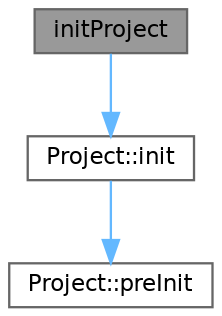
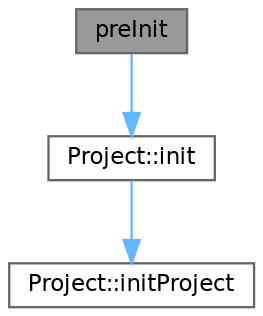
node "initProject": label "initProject" -> "preInit"
node "Project::preInit": label "Project::preInit" -> "Project::initProject"
